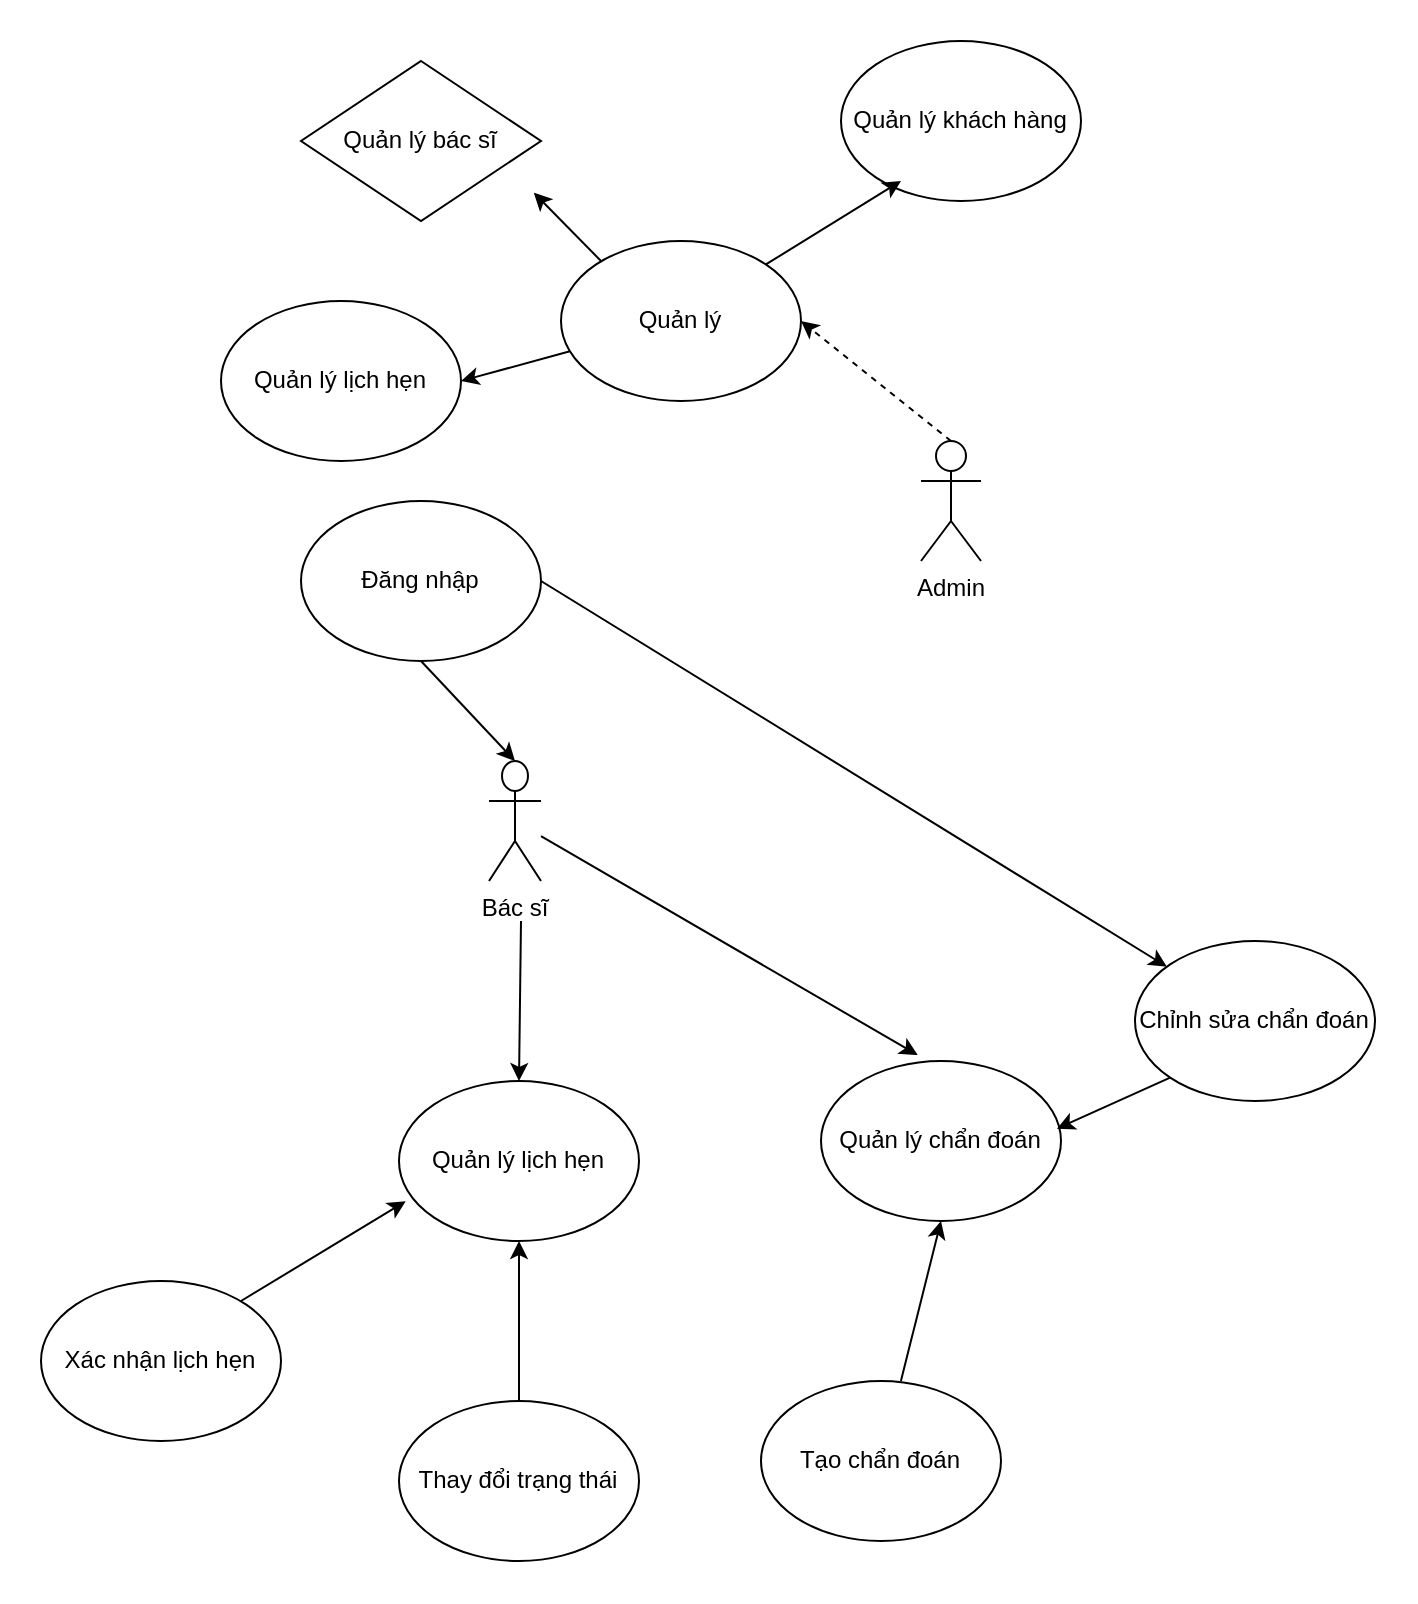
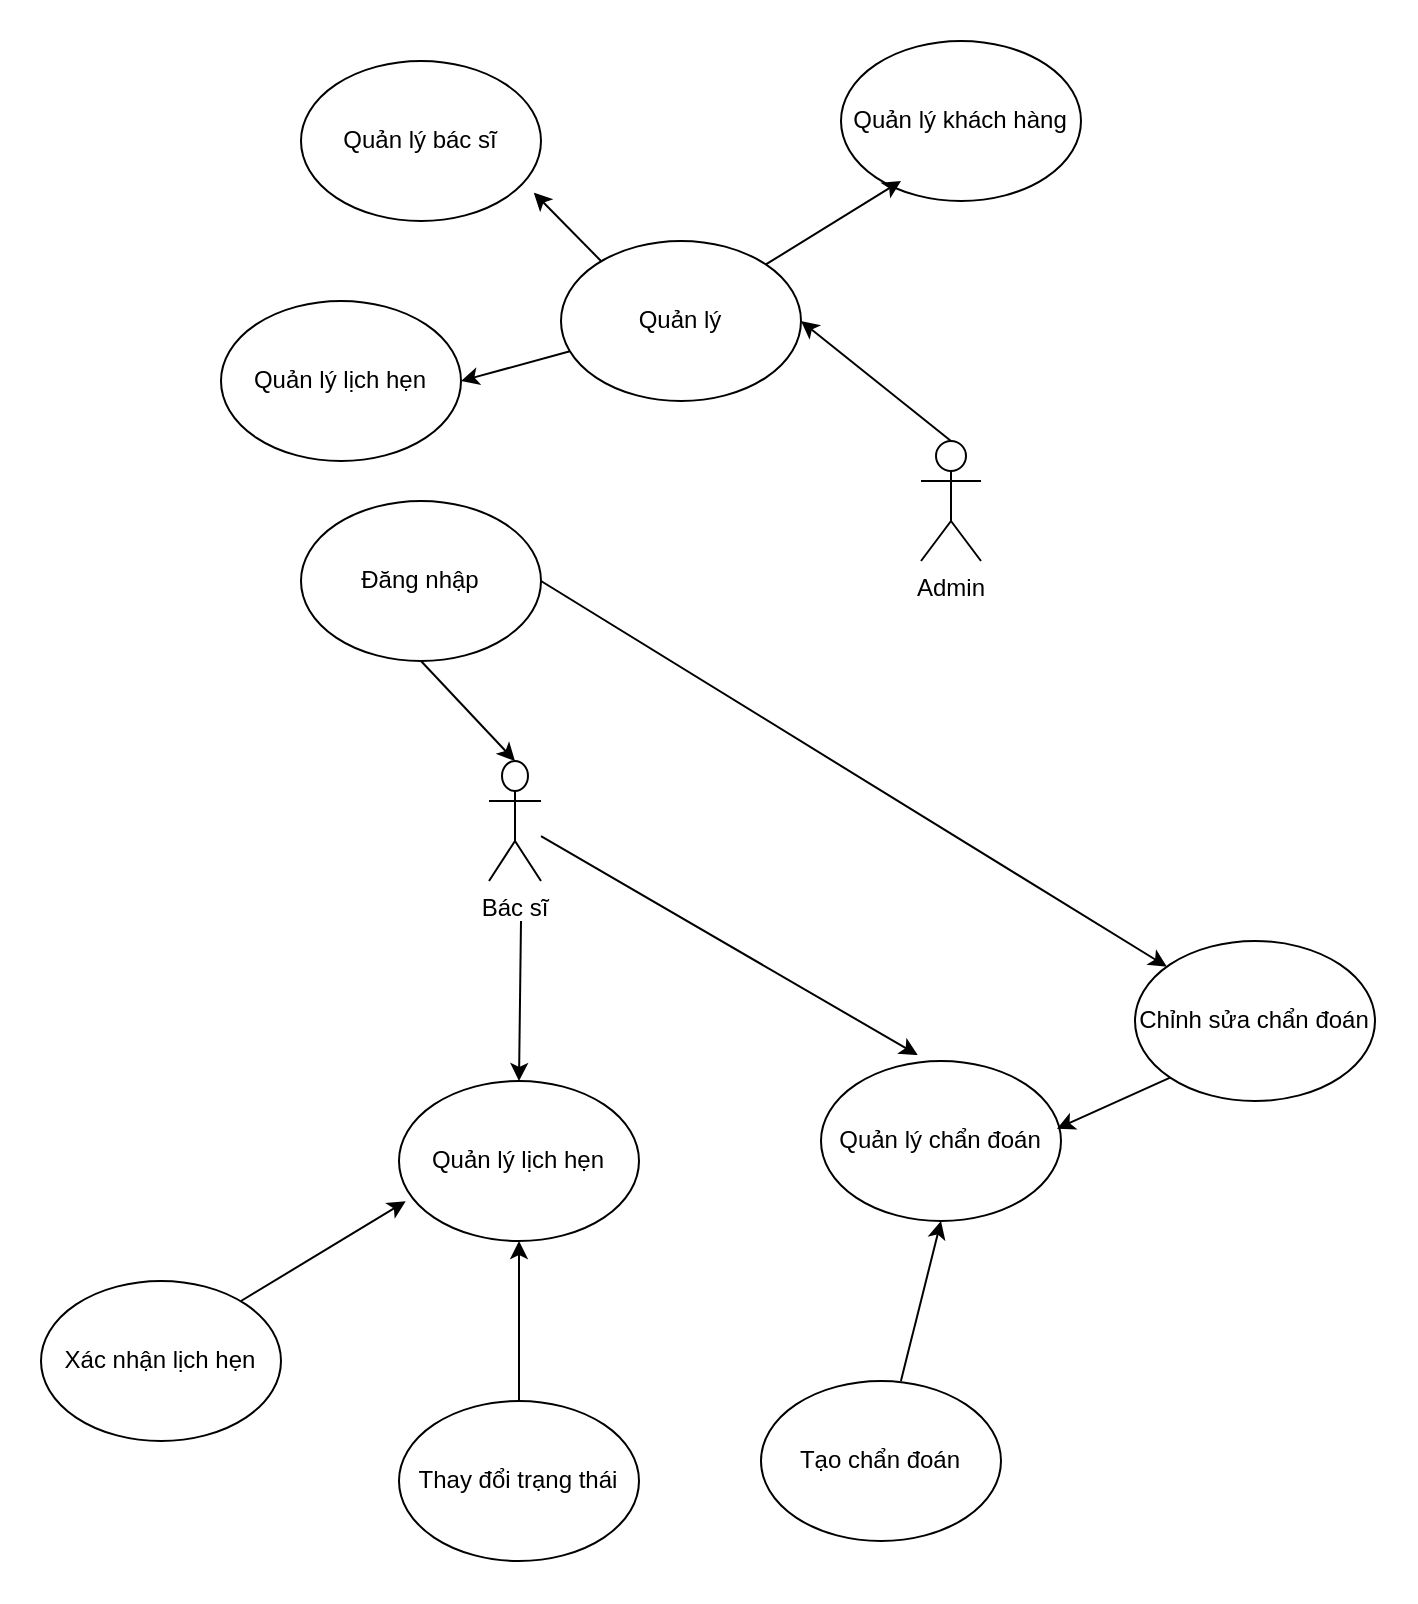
node "Quản lý bác sĩ": shape diamond -> ellipse
edge "Admin" -> "Quản lý": style dashed -> solid
